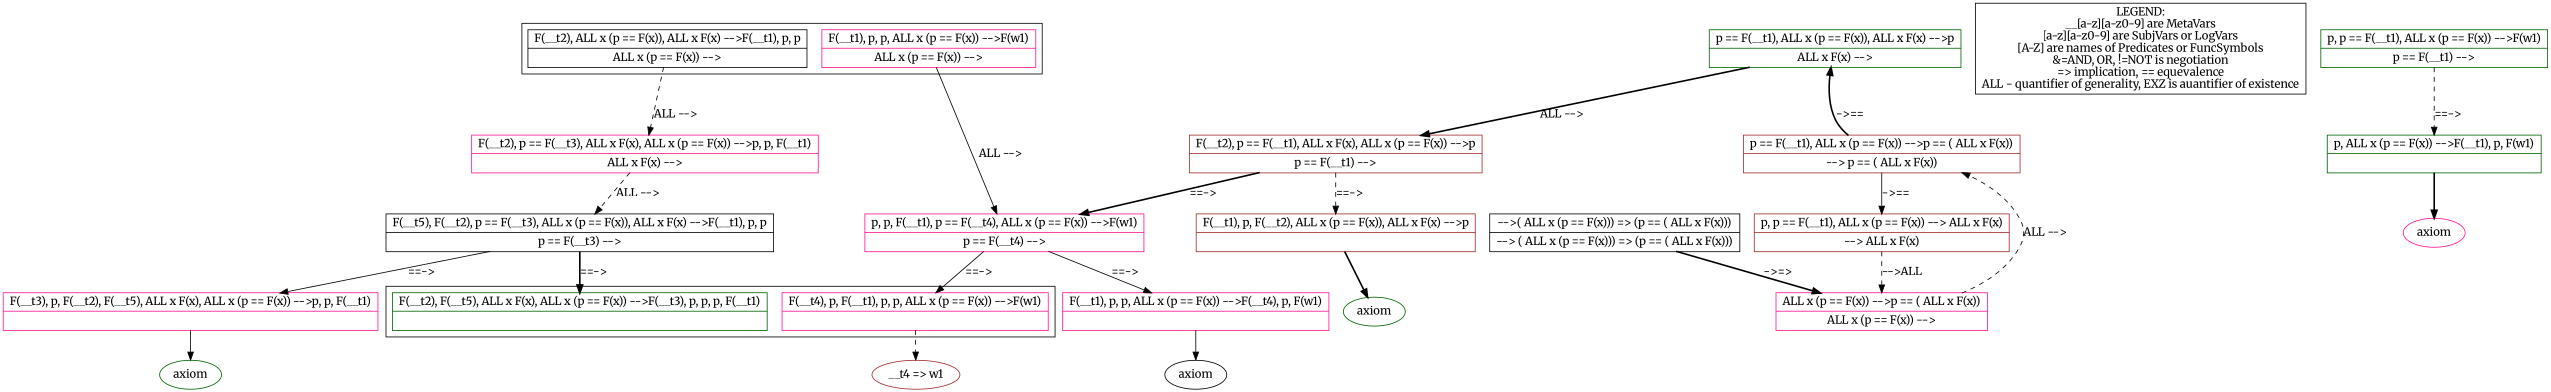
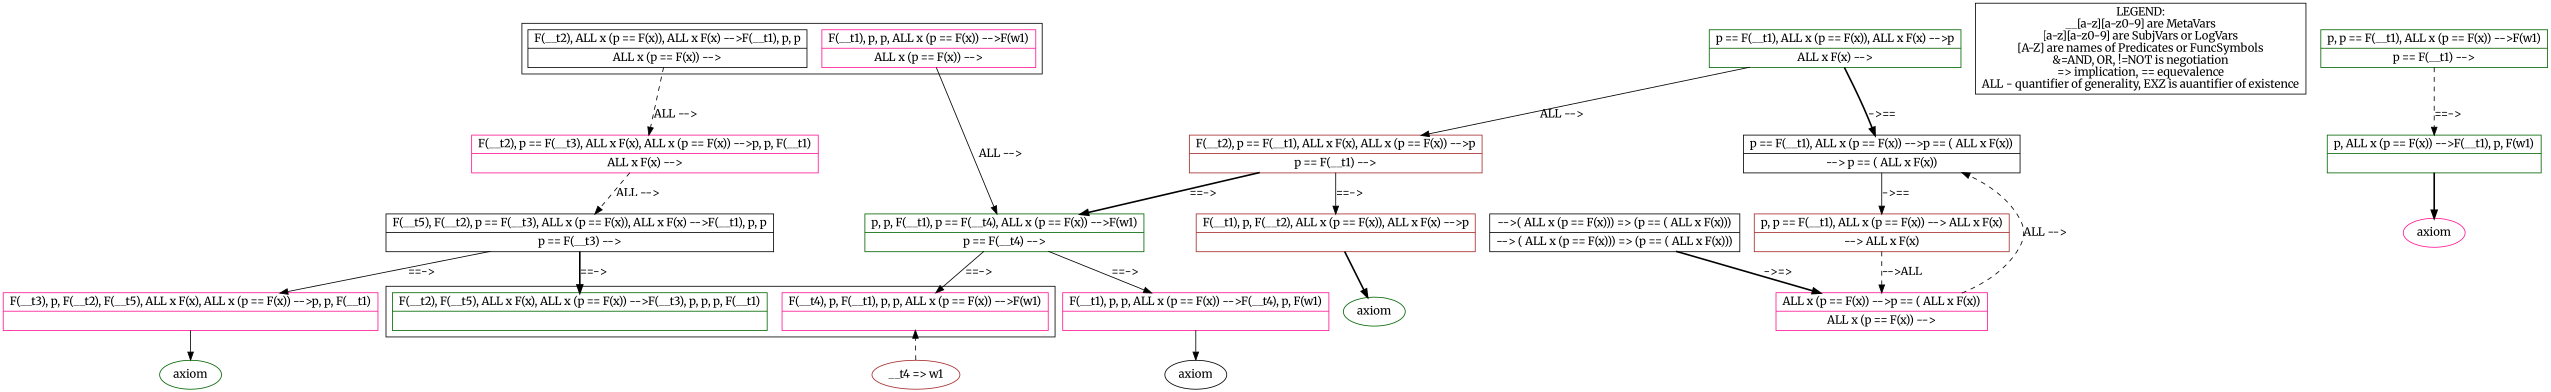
edge "p == F(__t1), ALL x (p == F(x)), ALL x F(x) -->p" -> "F(__t2), p == F(__t1), ALL x F(x), ALL x (p == F(x)) -->p": style bold -> solid
edge "p == F(__t1), ALL x (p == F(x)) -->p == ( ALL x F(x))" -> "p == F(__t1), ALL x (p == F(x)), ALL x F(x) -->p": reversed
node "p == F(__t1), ALL x (p == F(x)) -->p == ( ALL x F(x))": color brown -> black
edge "F(__t2), p == F(__t1), ALL x F(x), ALL x (p == F(x)) -->p" -> "F(__t1), p, F(__t2), ALL x (p == F(x)), ALL x F(x) -->p": style dashed -> solid
node "p, p, F(__t1), p == F(__t4), ALL x (p == F(x)) -->F(w1)": color deeppink -> darkgreen
edge "F(__t4), p, F(__t1), p, p, ALL x (p == F(x)) -->F(w1)" -> "__t4 => w1": reversed
